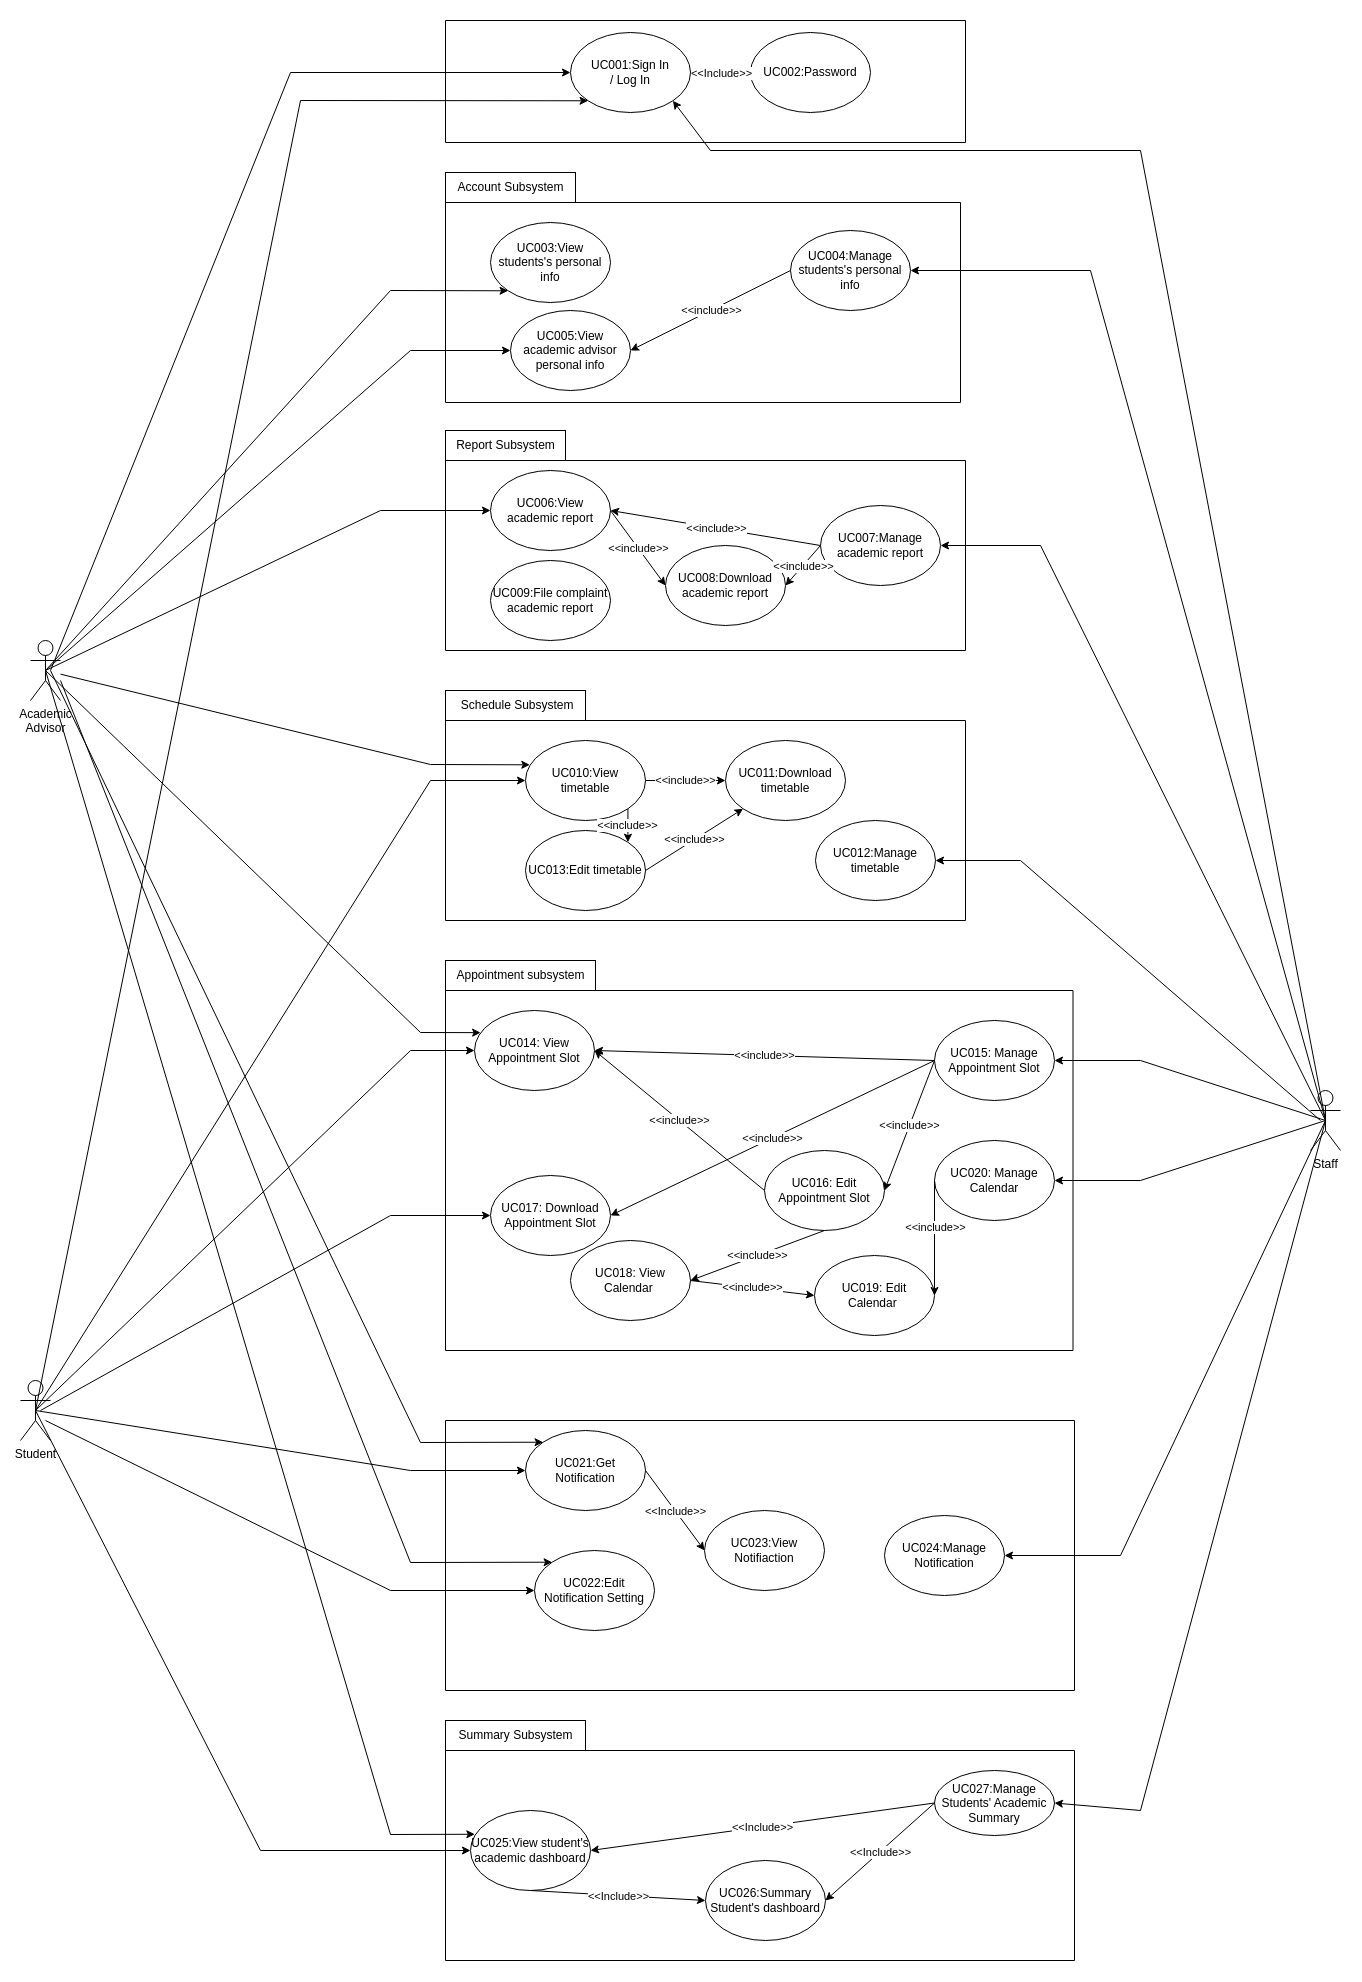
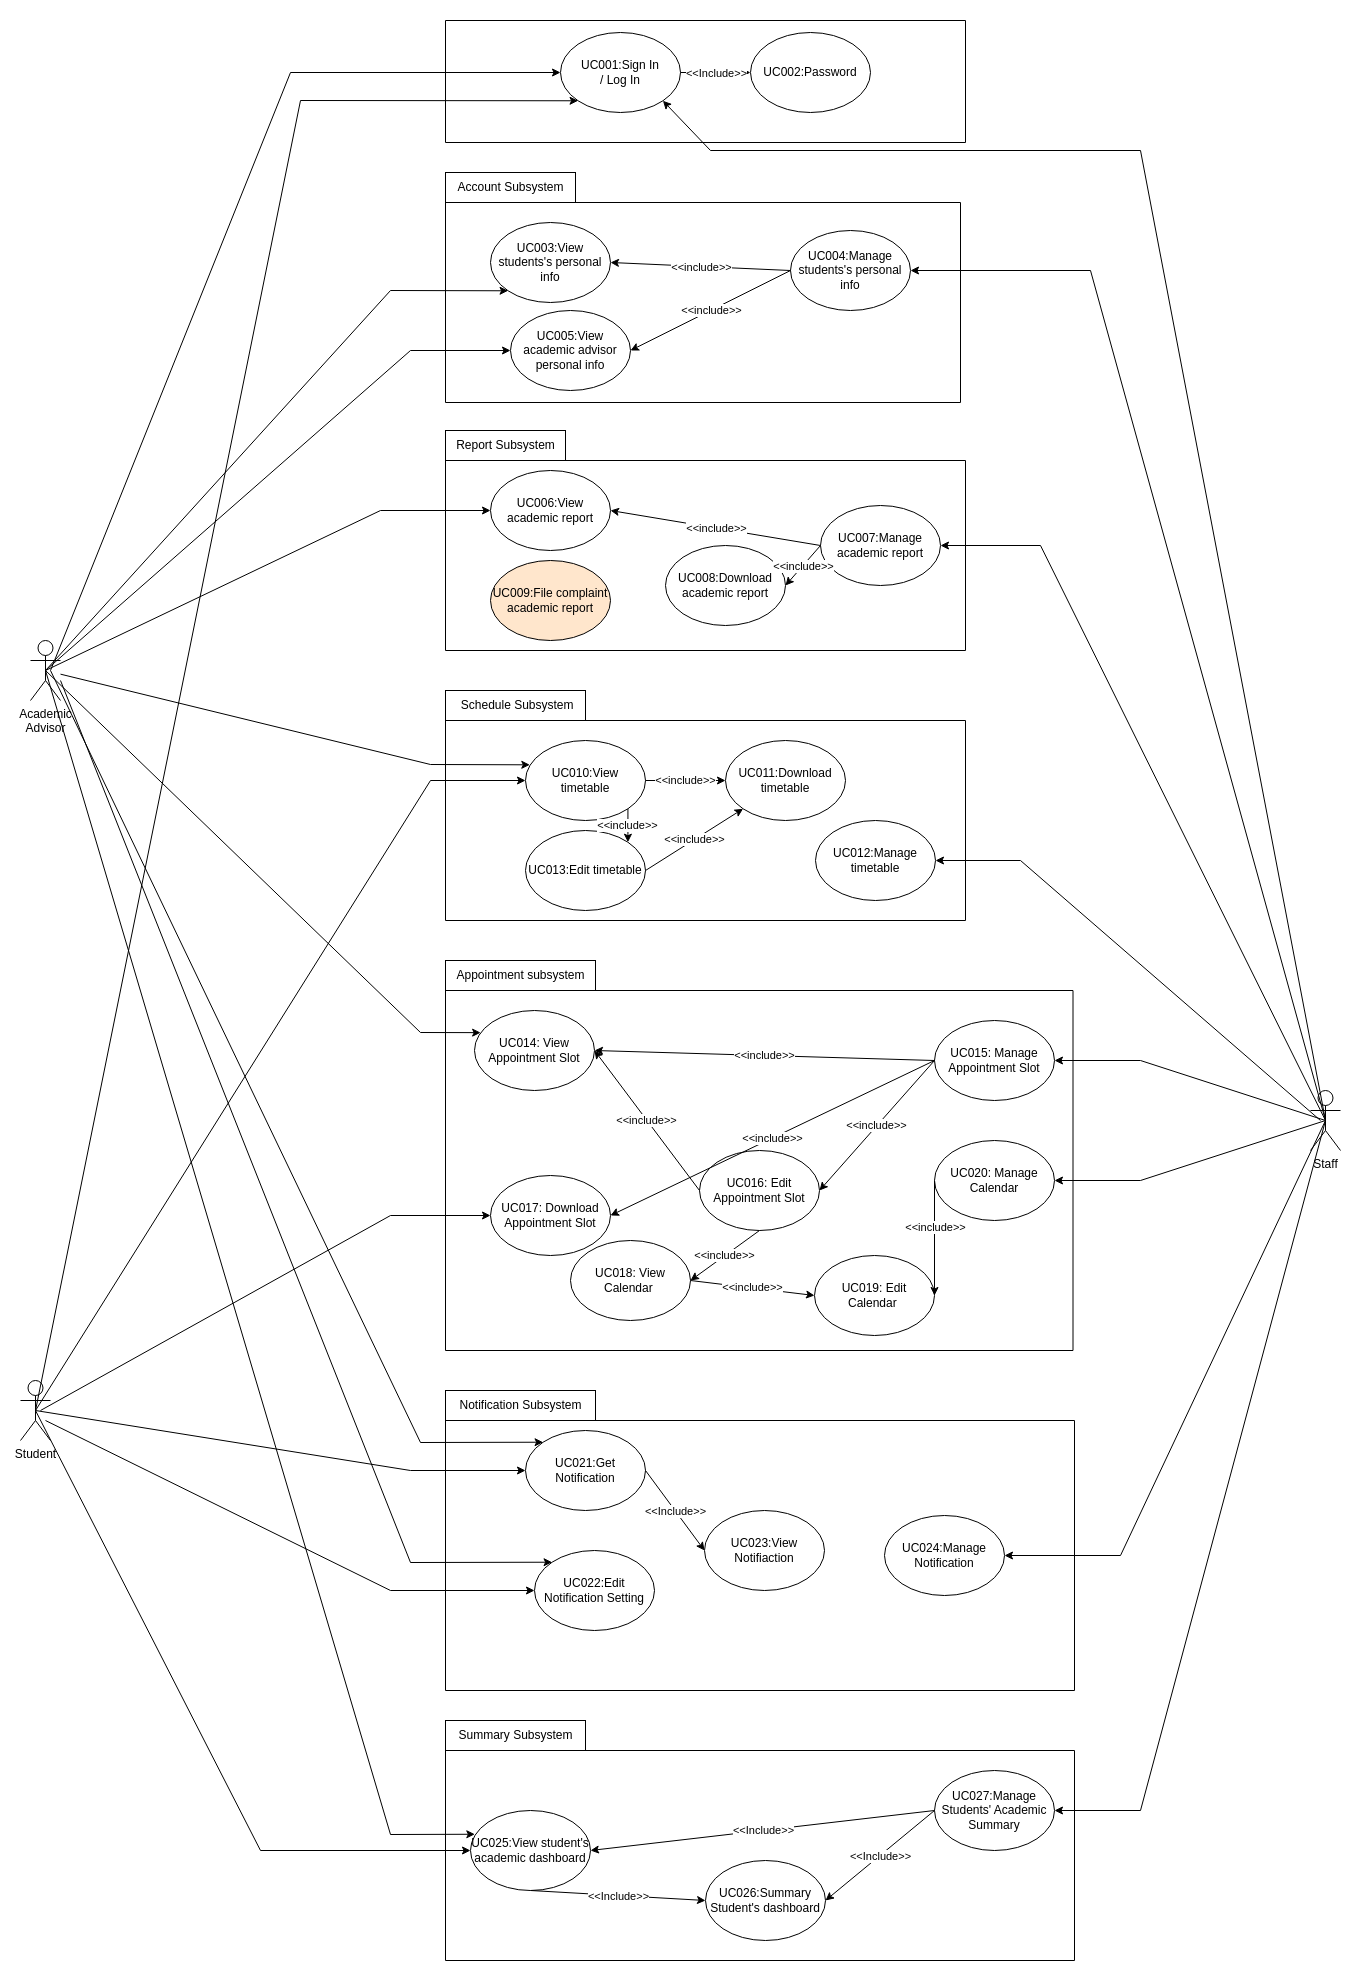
node "UC001:Sign In / Log In": moved (631, 73) -> (621, 73)
edge "UC004:Manage students's personal info" -> "UC003:View students's personal info": added, label "<<include>>"
edge "UC006:View academic report" -> "UC008:Download academic report": removed, label "<<include>>"
node "UC009:File complaint academic report": fillcolor #ffffff -> #ffe6cc
node "UC016: Edit Appointment Slot": moved (825, 1191) -> (760, 1191)
edge "Student" -> "UC014: View Appointment Slot": removed
node "Notification Subsystem": added
node "UC027:Manage Students' Academic Summary": size 120x65 -> 120x80
